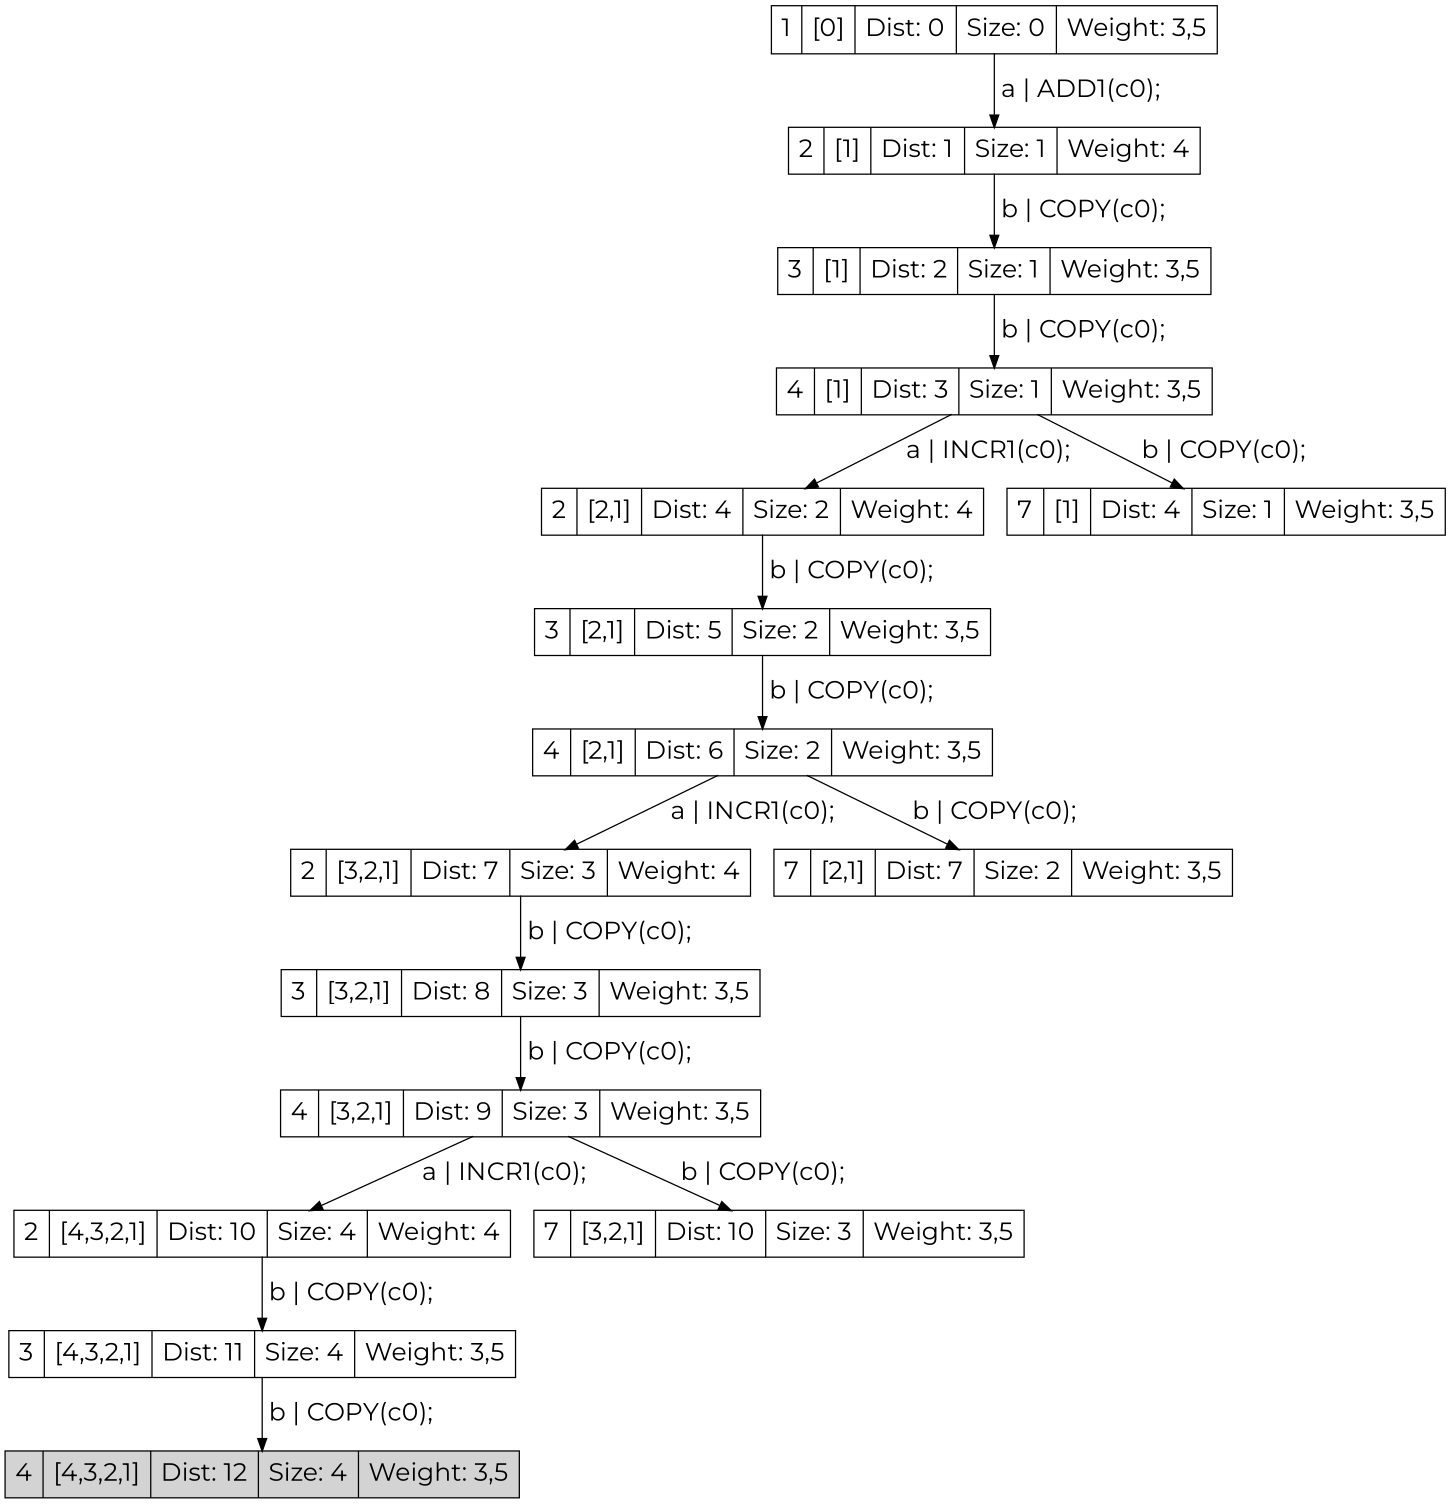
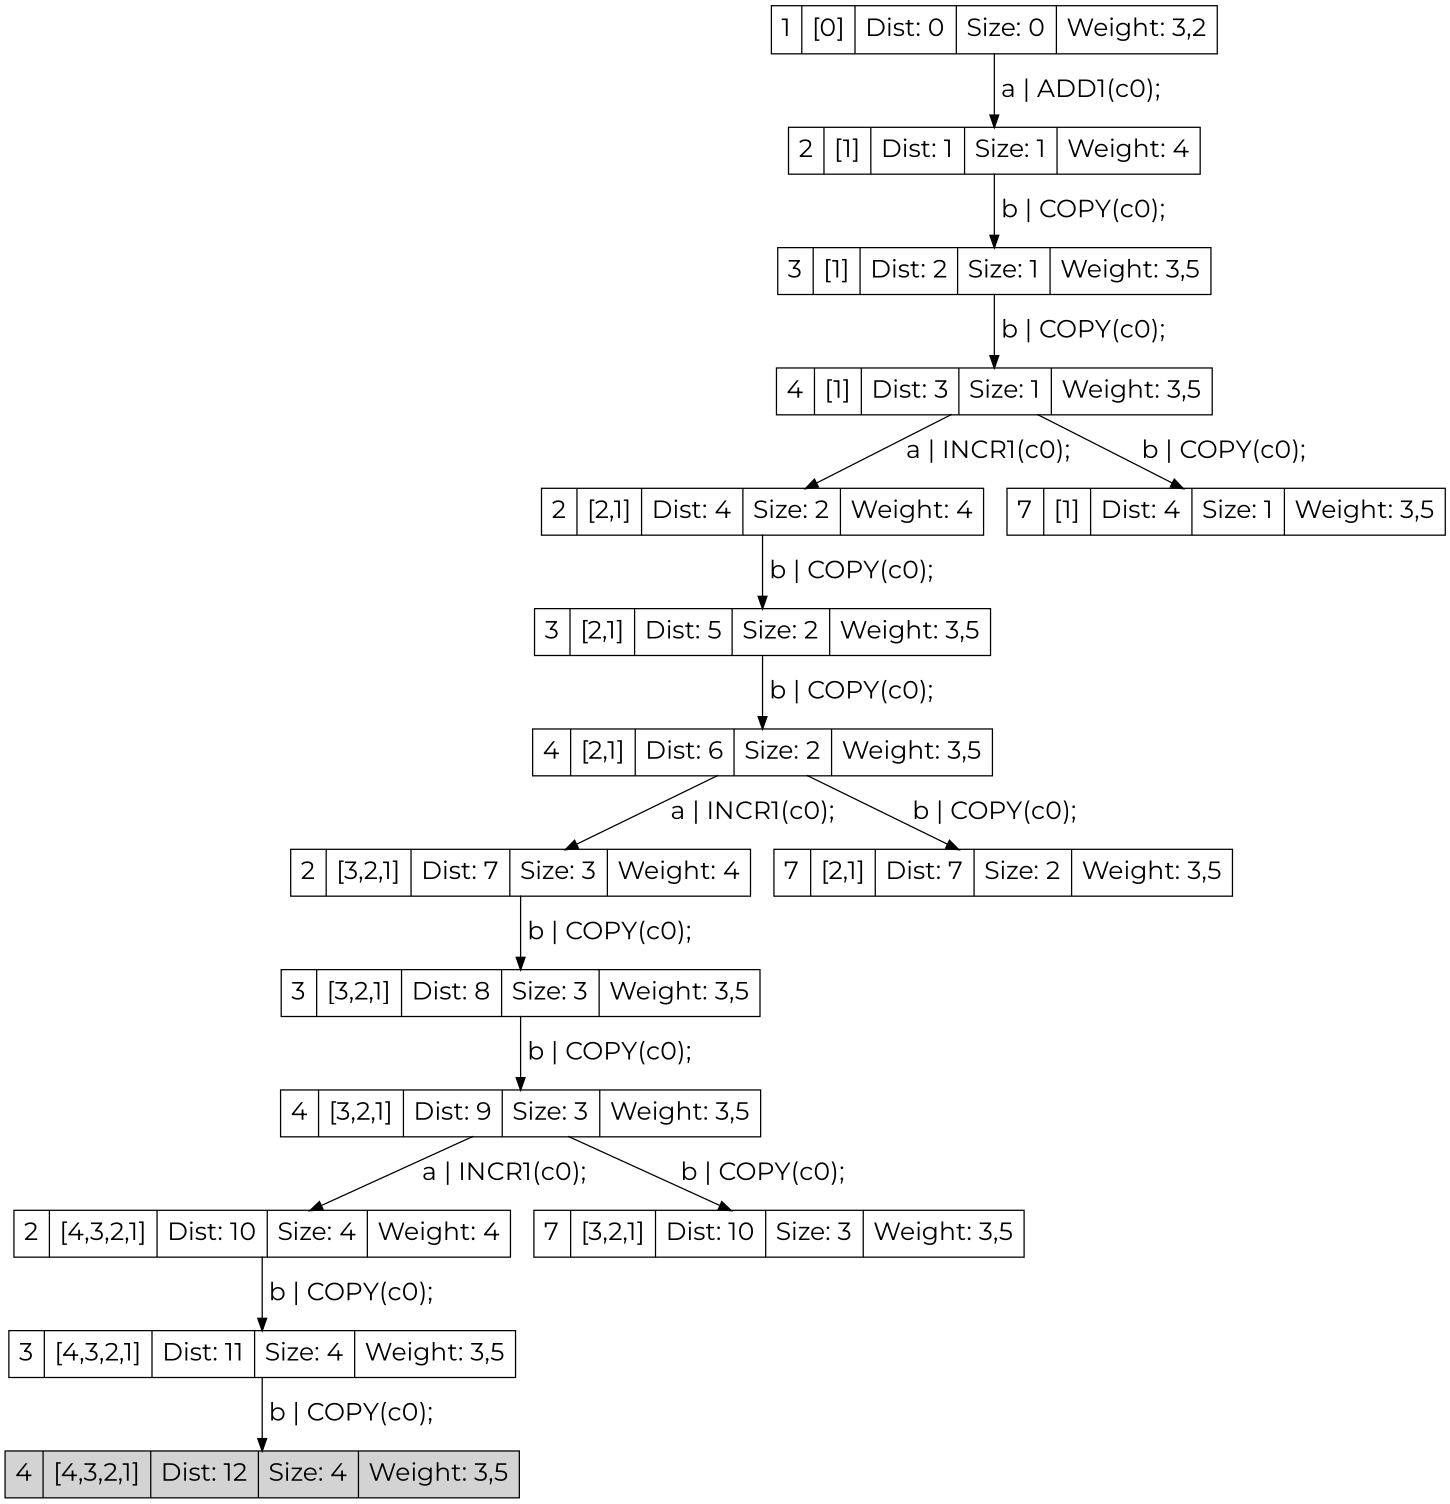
node "1": text "Weight: 3,5" -> "Weight: 3,2"
